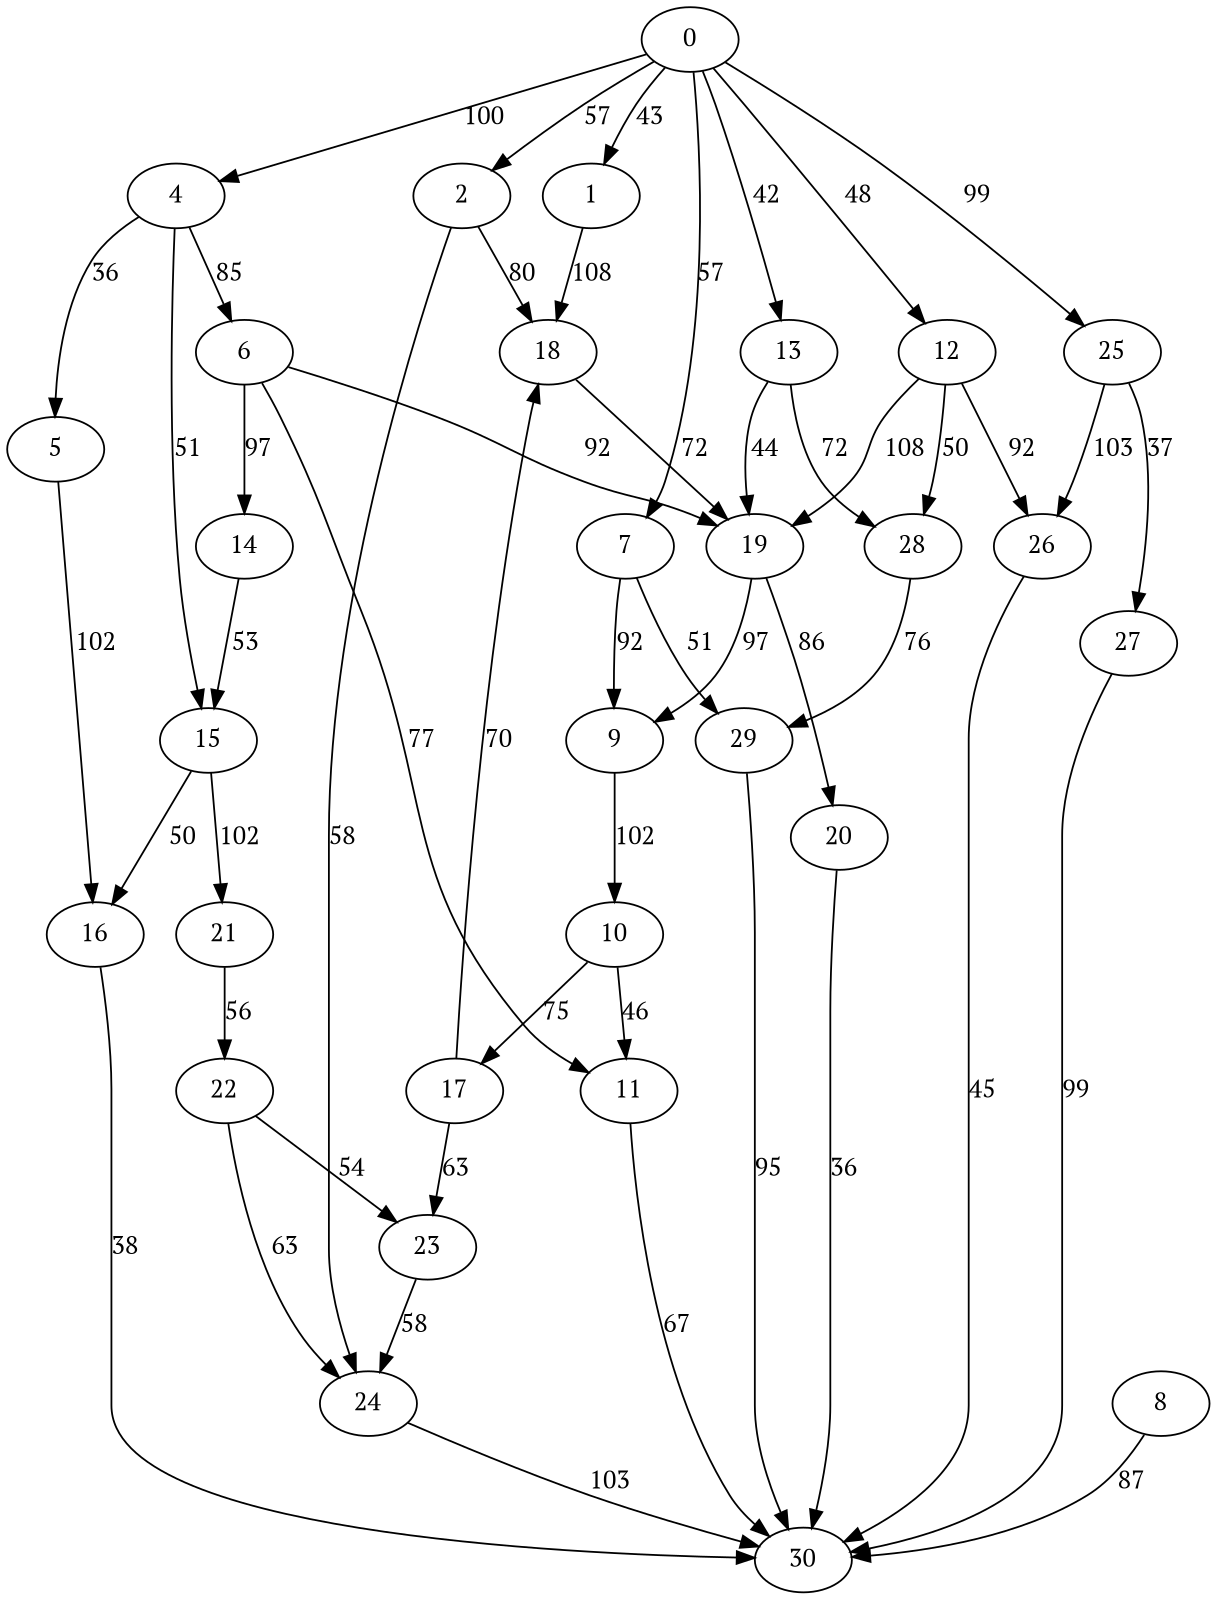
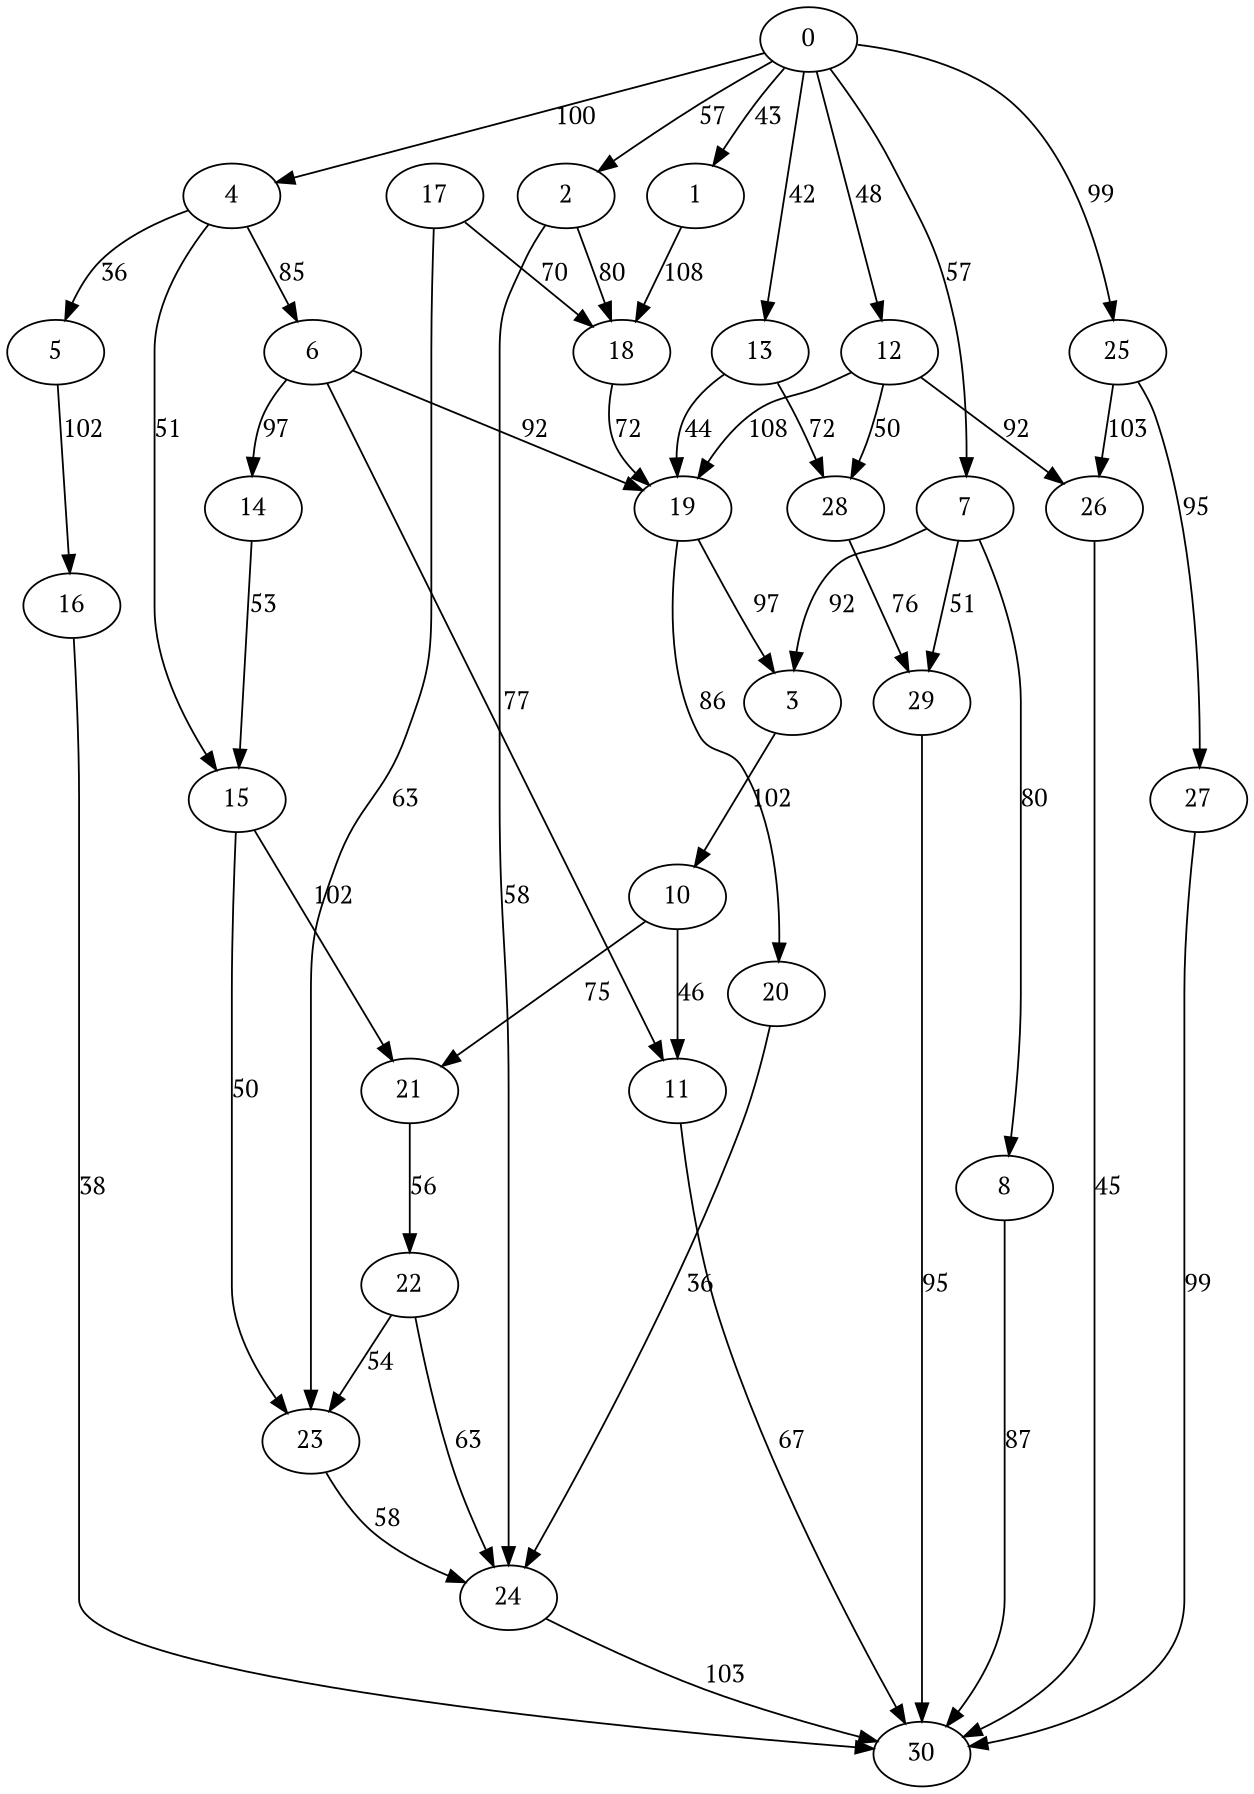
edge "25" -> "27": label "37" -> "95"
node "9": label "9" -> "3"
edge "15" -> "16": now "15" -> "23"
edge "7" -> "8": added, label "80"
edge "10" -> "17": now "10" -> "21"
edge "20" -> "30": now "20" -> "24"
